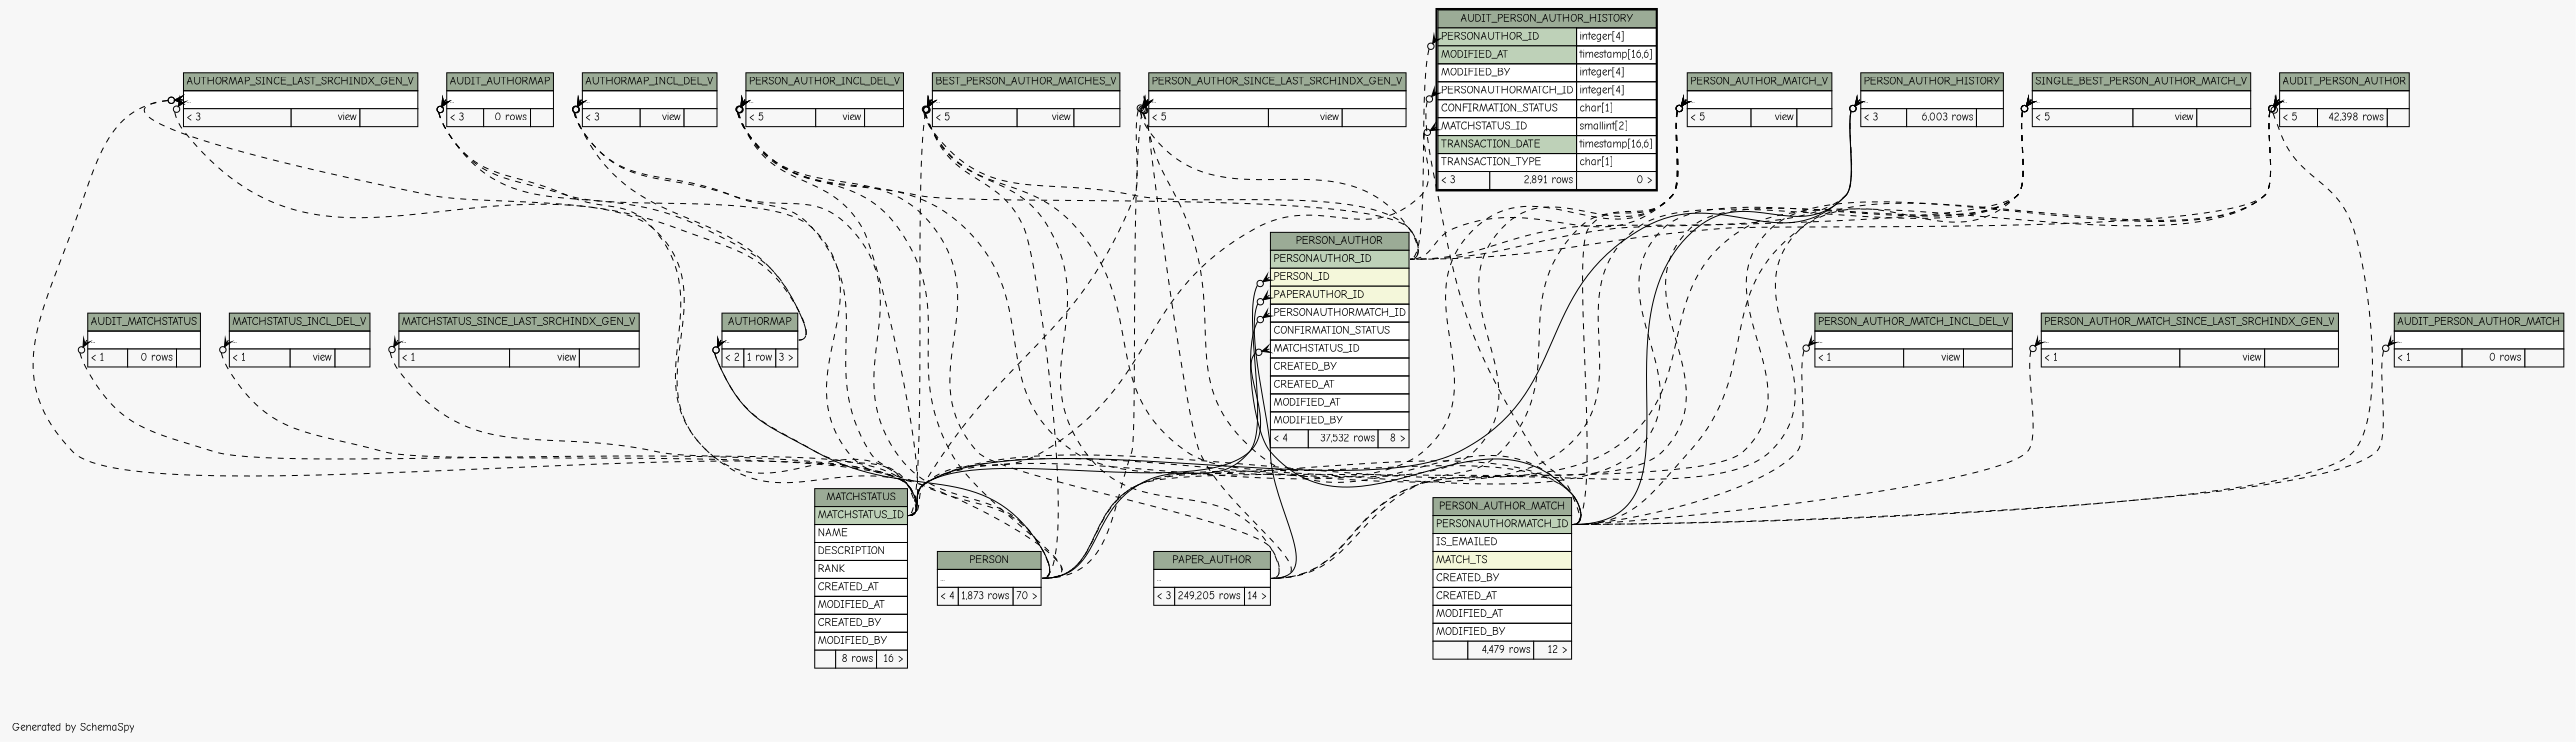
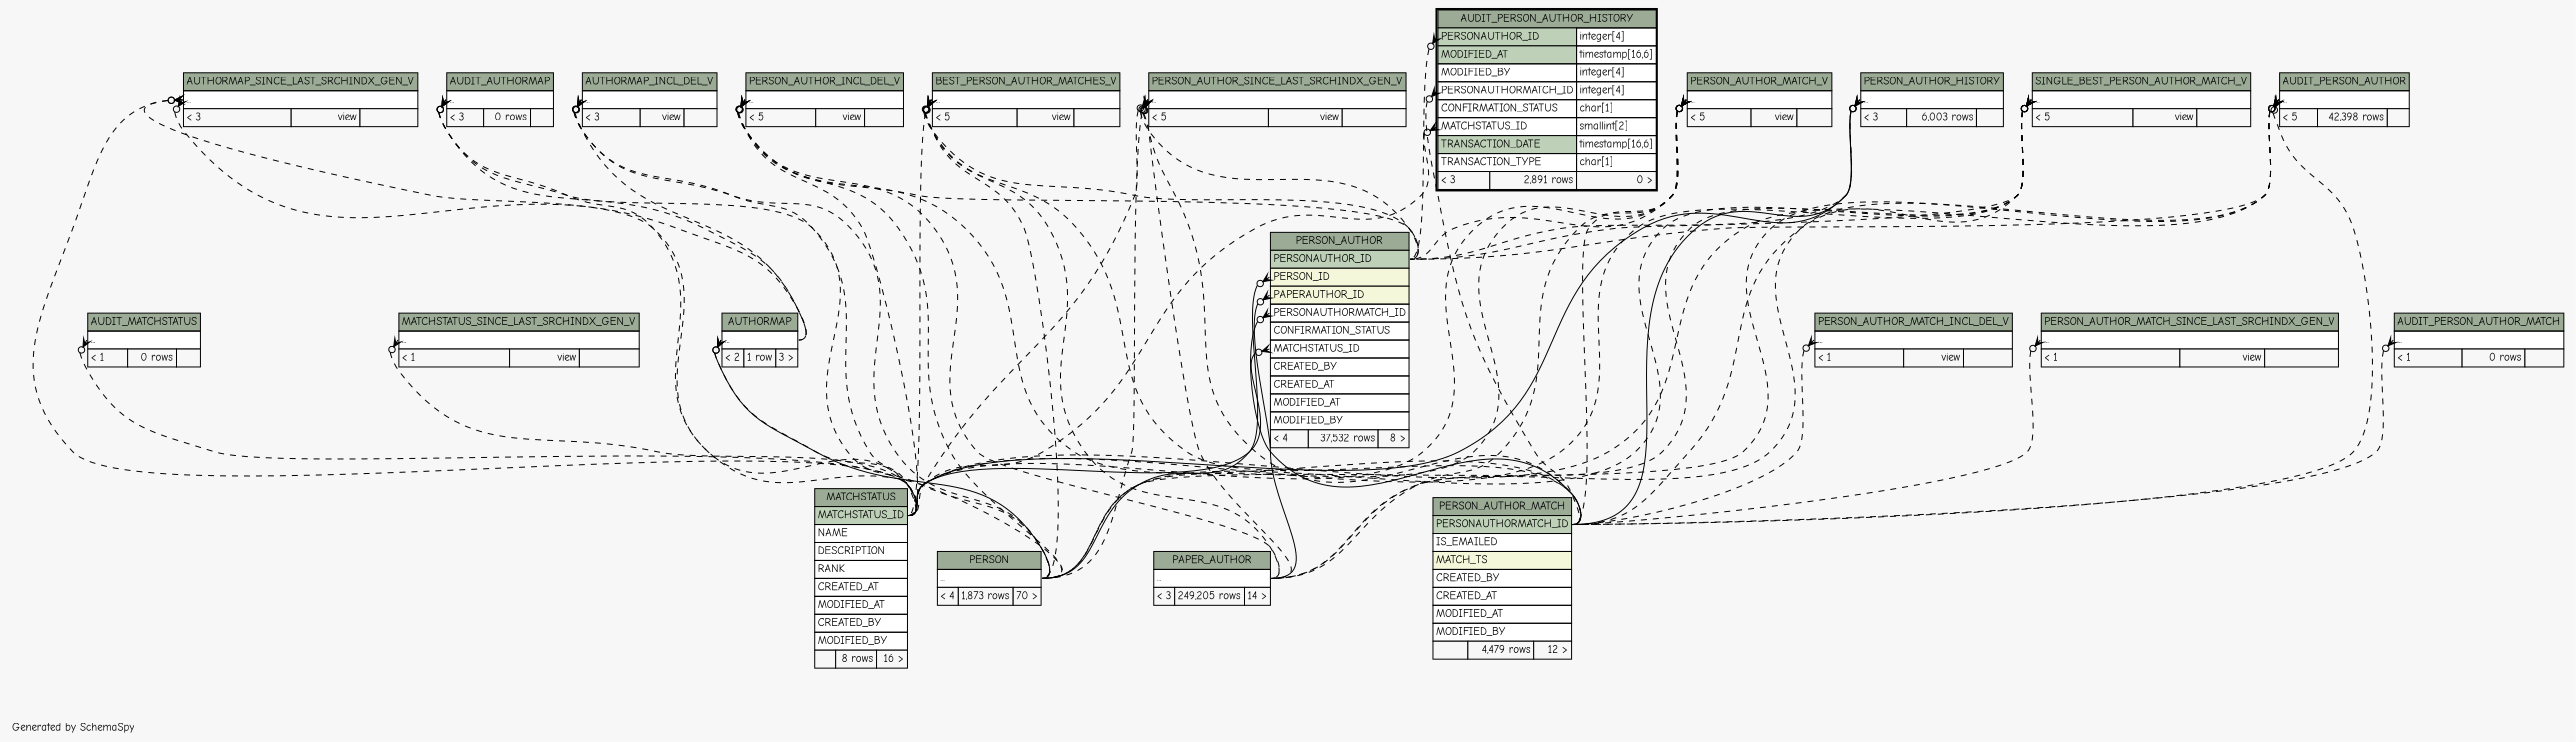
node "MATCHSTATUS_INCL_DEL_V": removed
